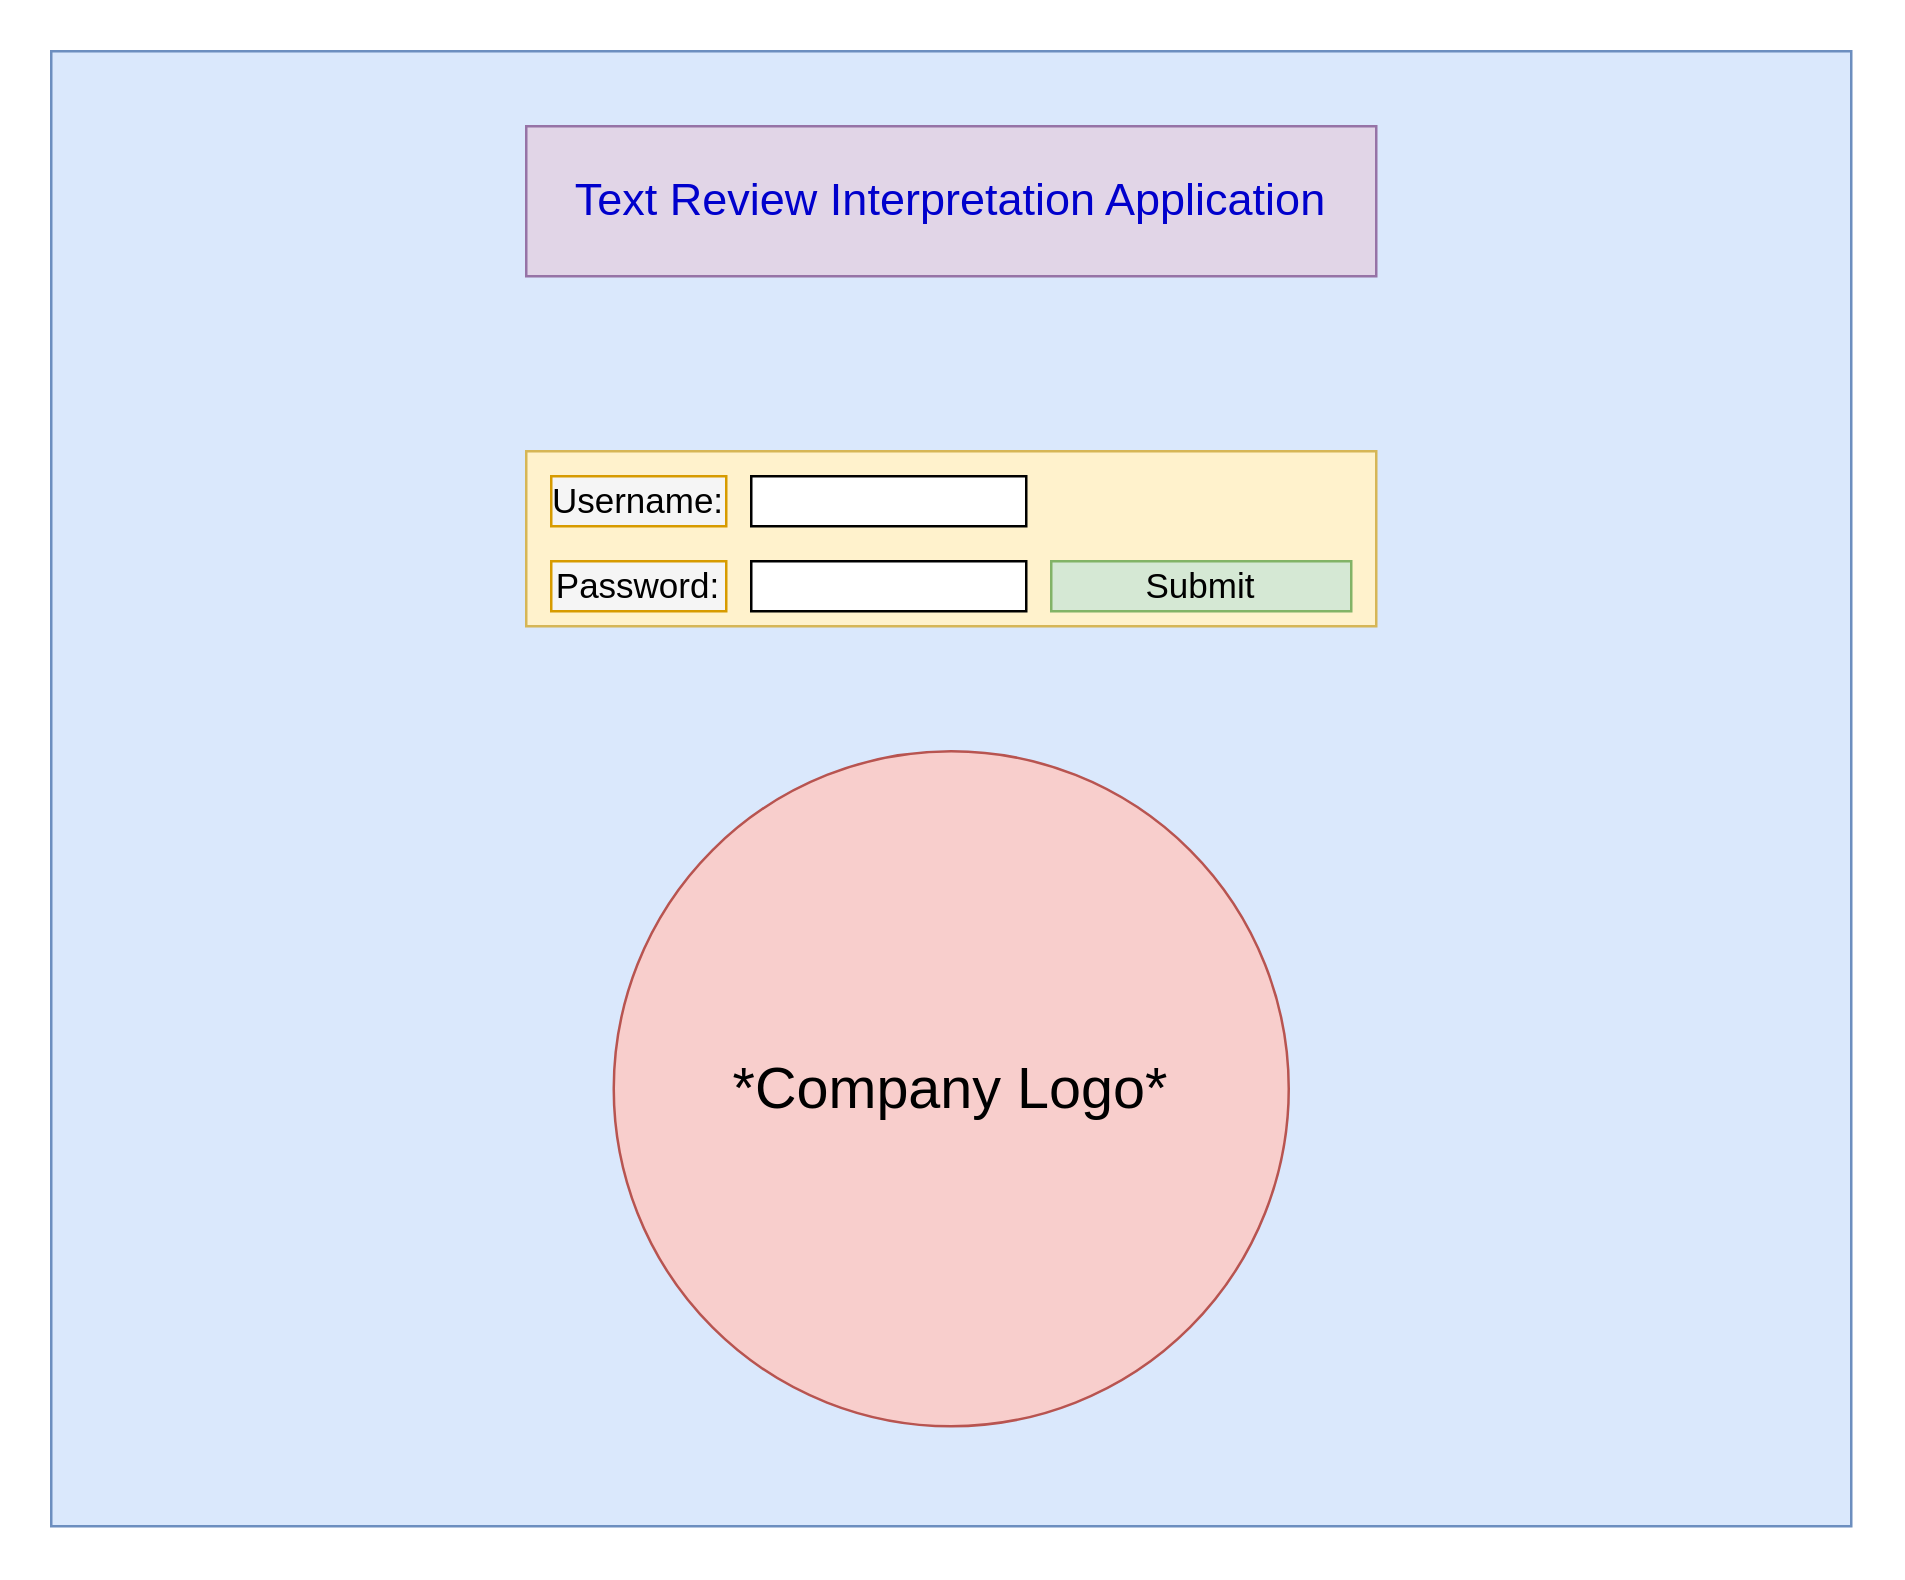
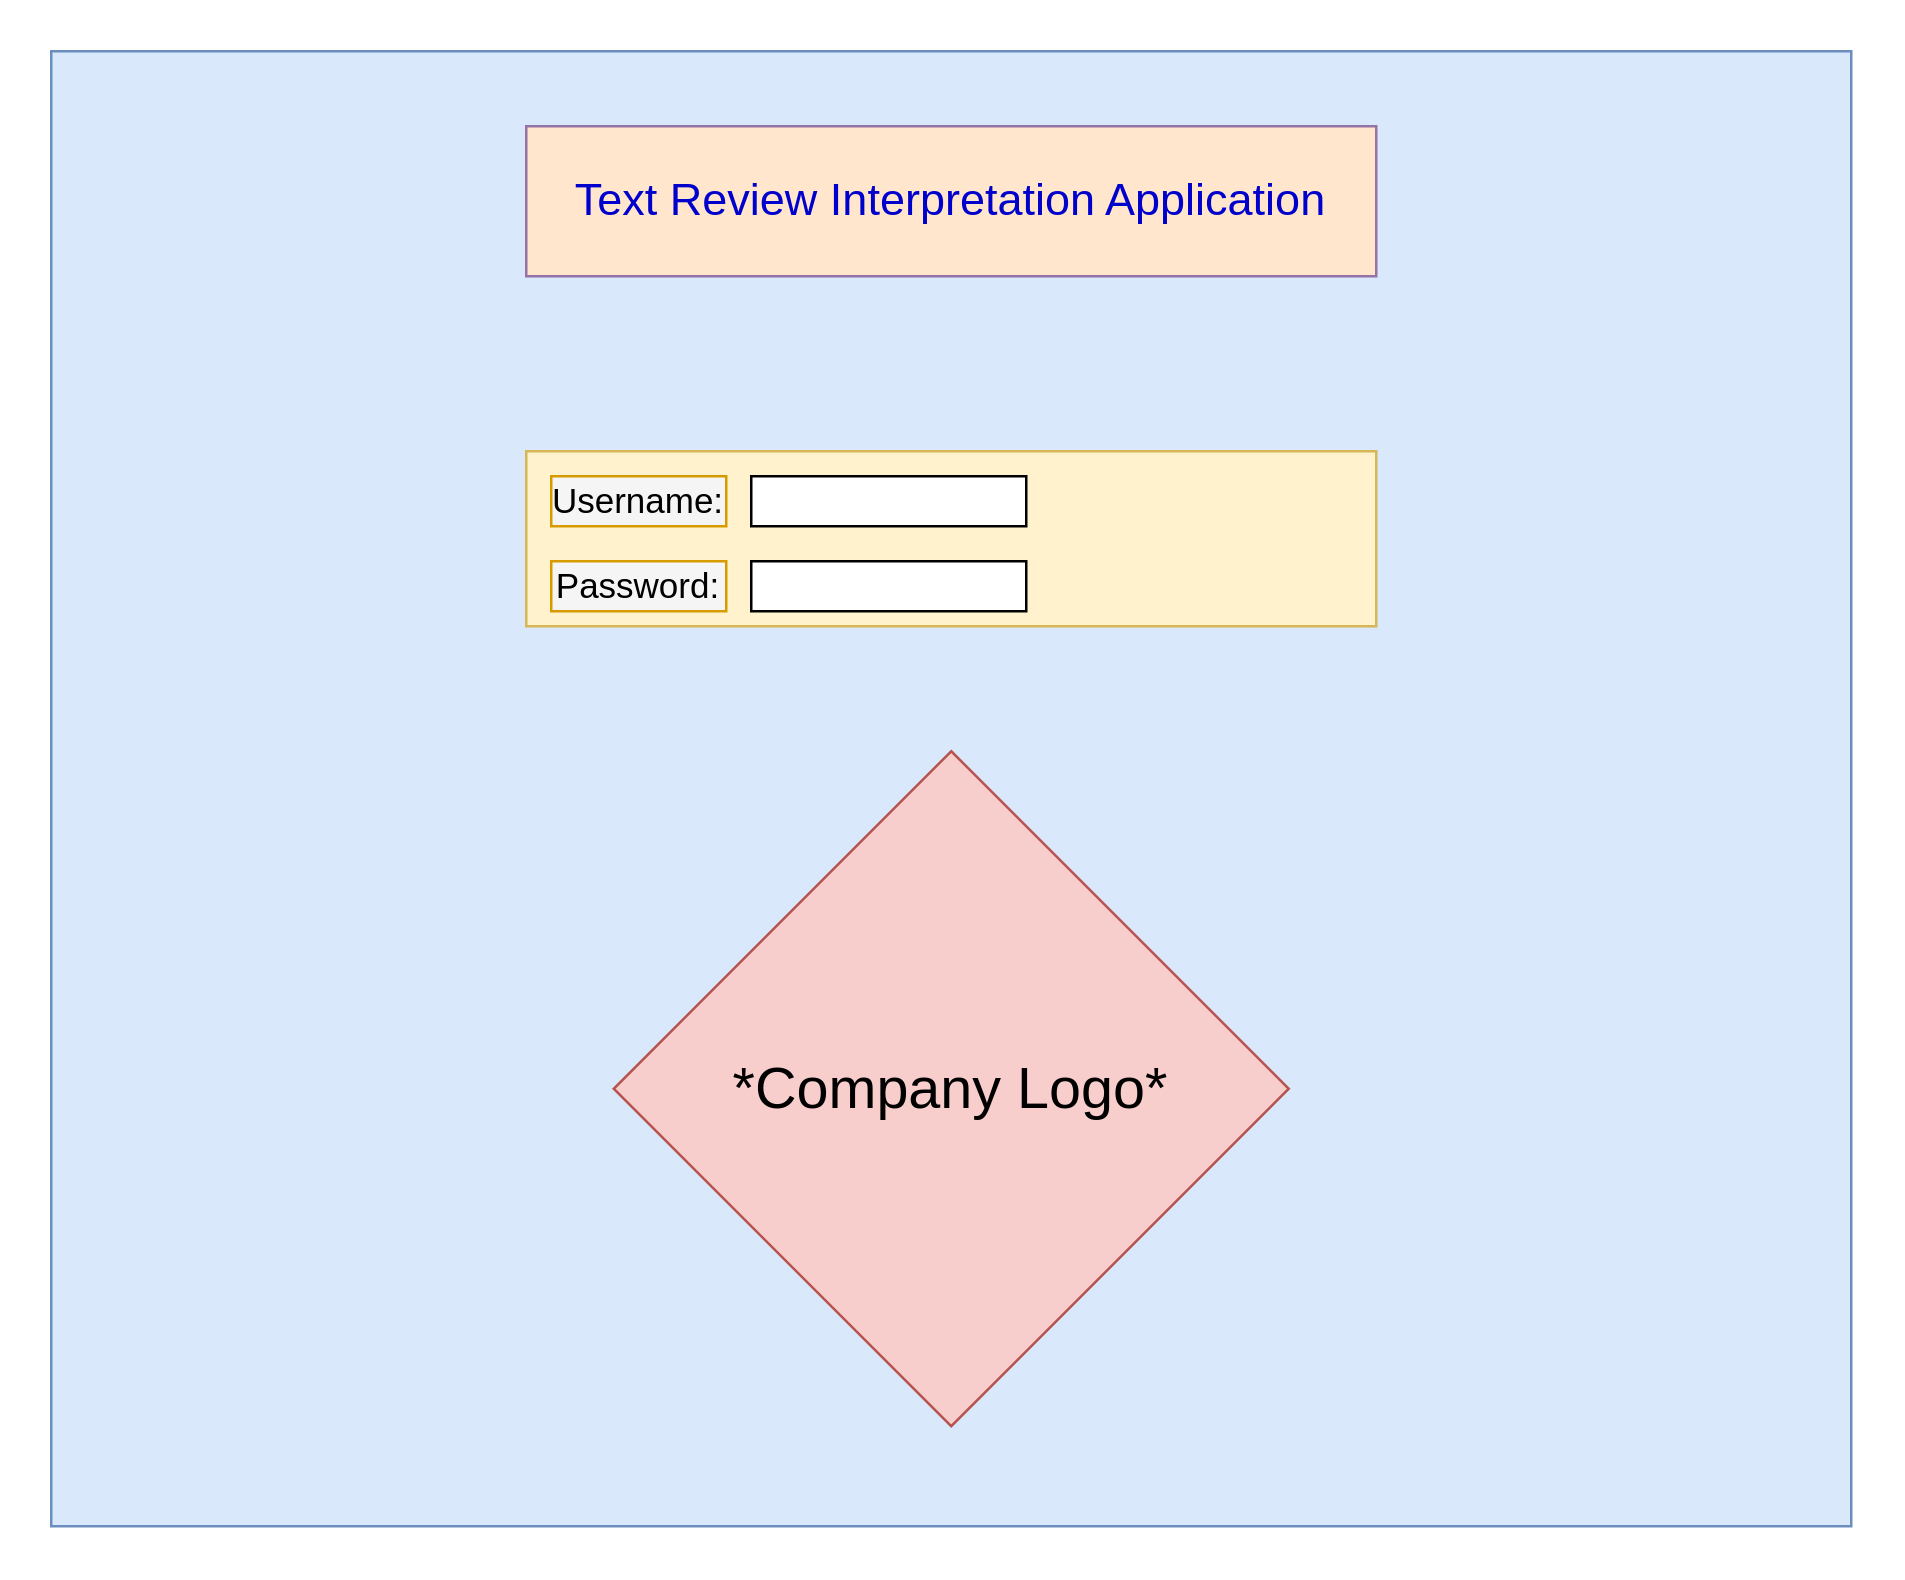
node "Text Review Interpretation Application": fillcolor #e1d5e7 -> #ffe6cc
node "Submit": removed
node "*Company Logo*": shape ellipse -> diamond
